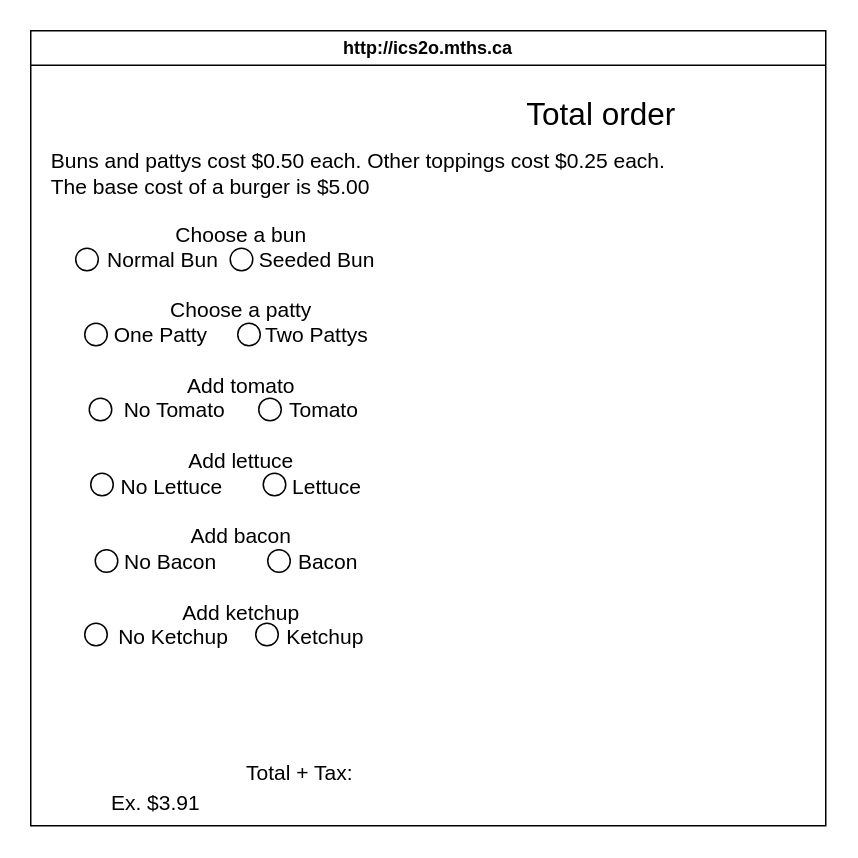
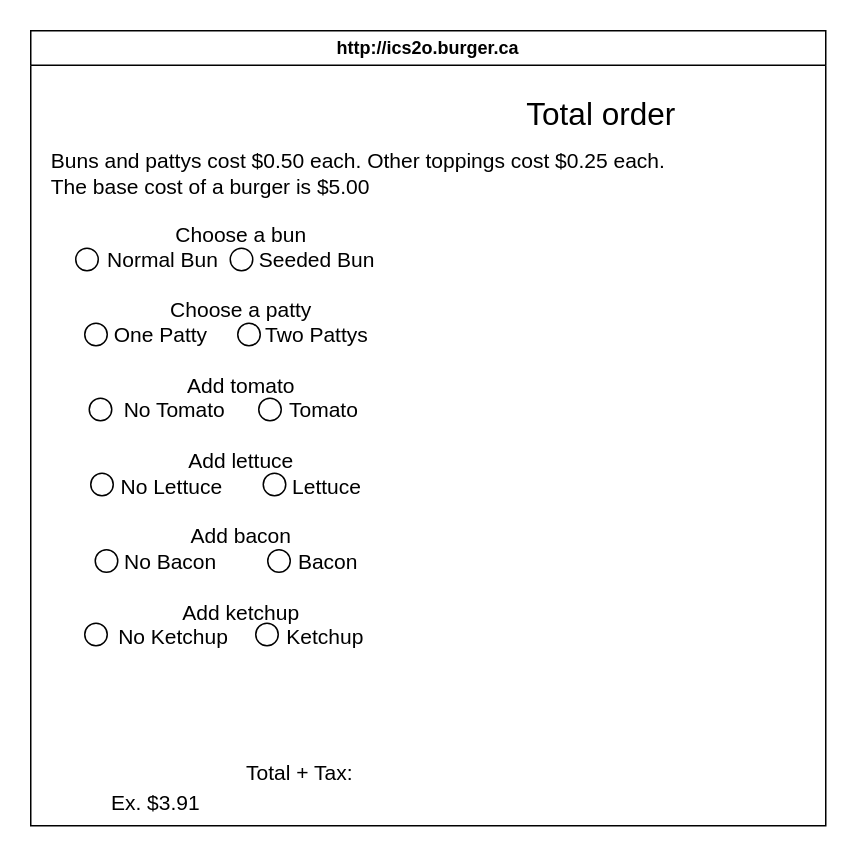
node "http://ics2o.mths.ca": label "http://ics2o.mths.ca" -> "http://ics2o.burger.ca"
